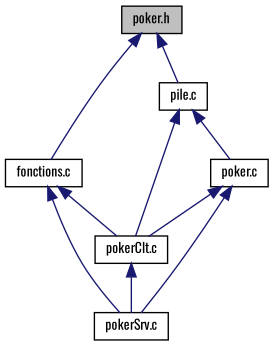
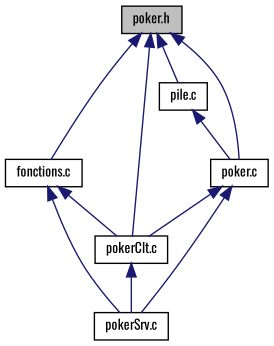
edge "poker.c" -> "poker.h": added
edge "pokerClt.c" -> "pile.c": now "pokerClt.c" -> "poker.h"
